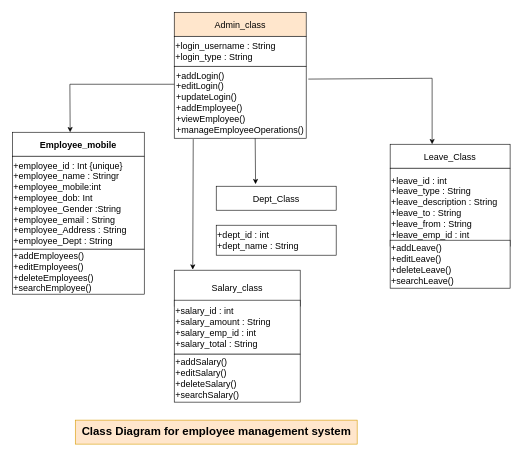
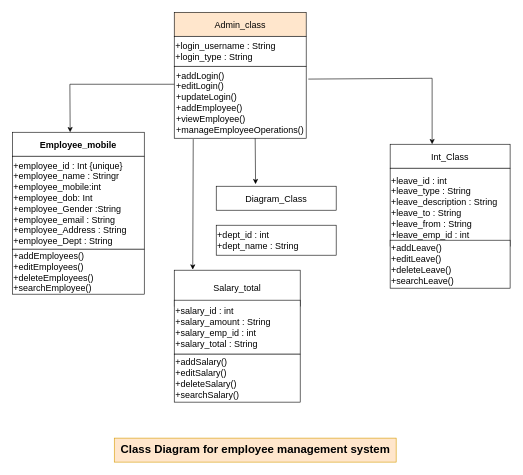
node "Leave_Class": label "Leave_Class" -> "Int_Class"
node "Dept_Class": label "Dept_Class" -> "Diagram_Class"
node "Salary_class": label "Salary_class" -> "Salary_total"
node "Class Diagram for employee management system": moved (216, 432) -> (255, 450)
